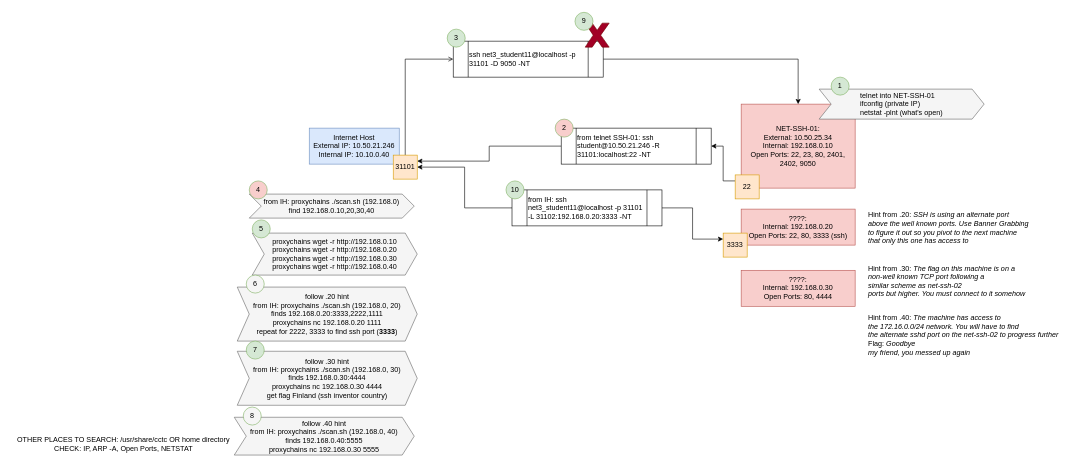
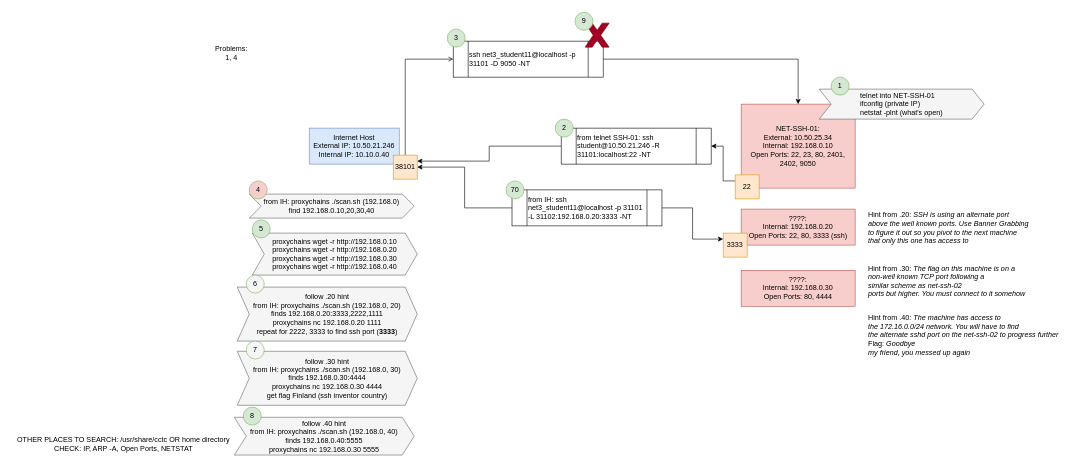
node "Problems: 1, 4": added
node "2": fillcolor #f8cecc -> #d5e8d4
node "31101": label "31101" -> "38101"
node "10": label "10" -> "70"
node "7": fillcolor #d5e8d4 -> #f5f5f5
node "8": fillcolor #f5f5f5 -> #d5e8d4
